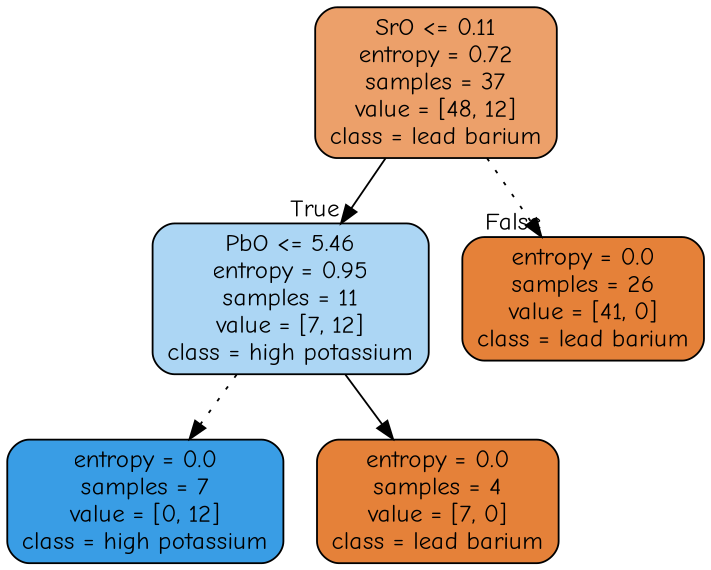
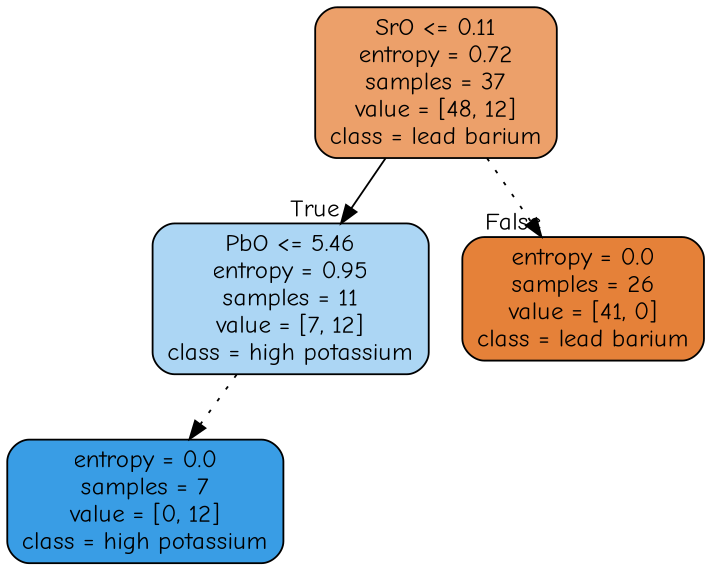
node "entropy = 0.0 samples = 4 value = [7, 0] class = lead barium": removed
